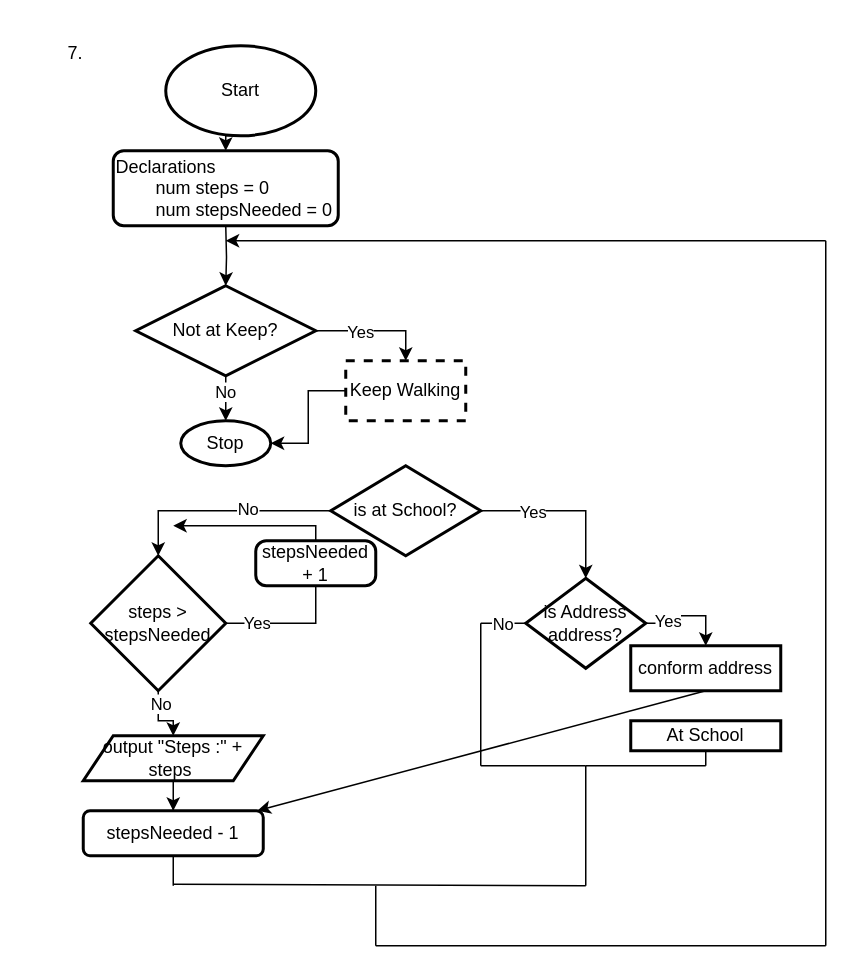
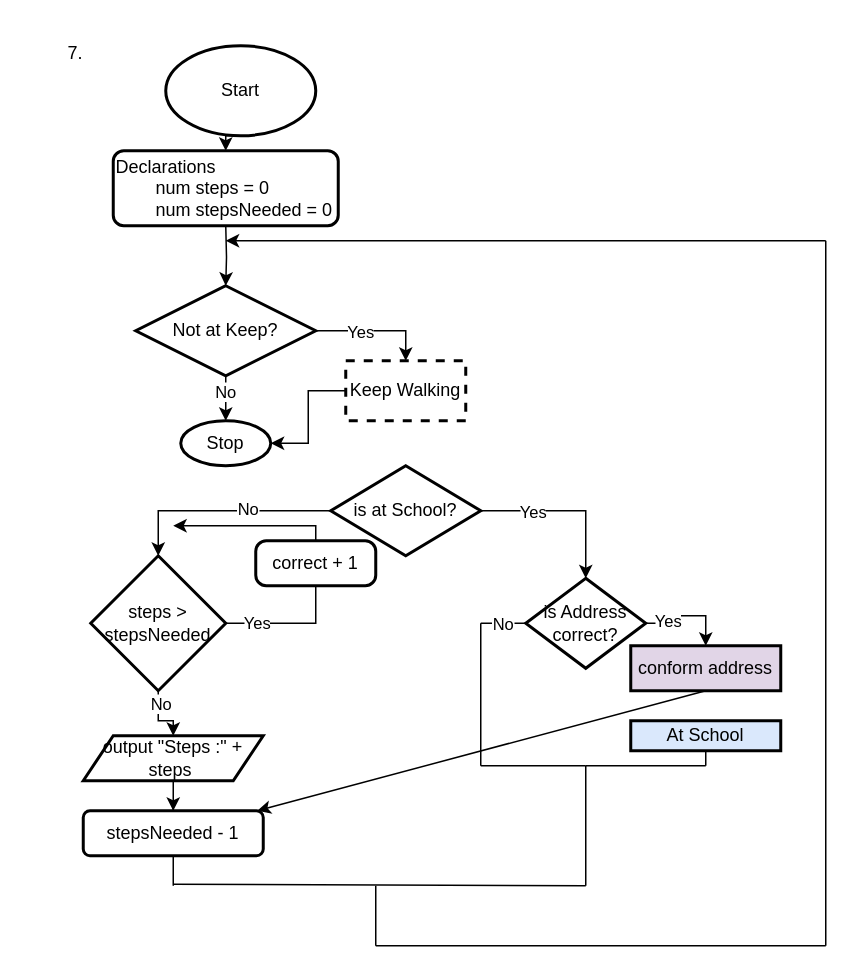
node "stepsNeeded + 1": label "stepsNeeded + 1" -> "correct + 1"
node "is Address address?": label "is Address address?" -> "is Address correct?"
node "conform address": fillcolor #ffffff -> #e1d5e7
node "At School": fillcolor #ffffff -> #dae8fc
